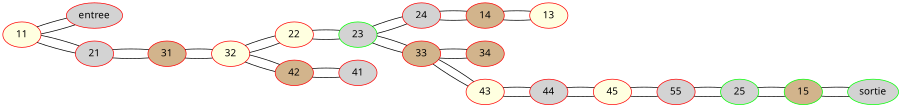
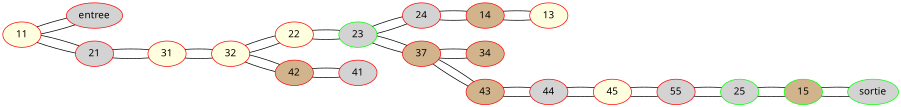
node "31": fillcolor tan -> lightyellow
node "33": label "33" -> "37"
node "43": fillcolor lightyellow -> tan
